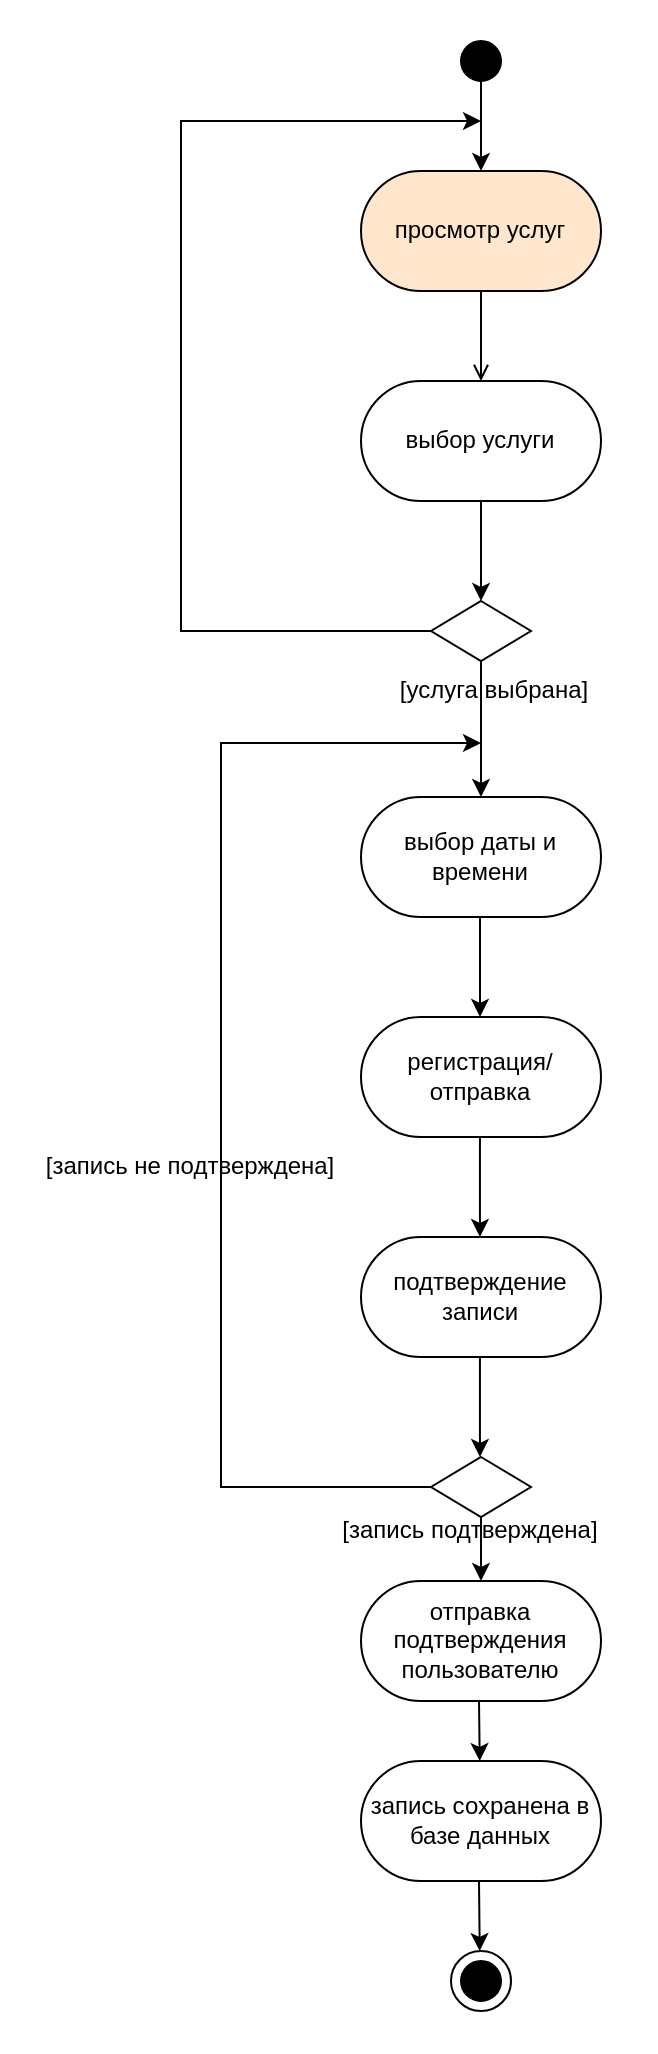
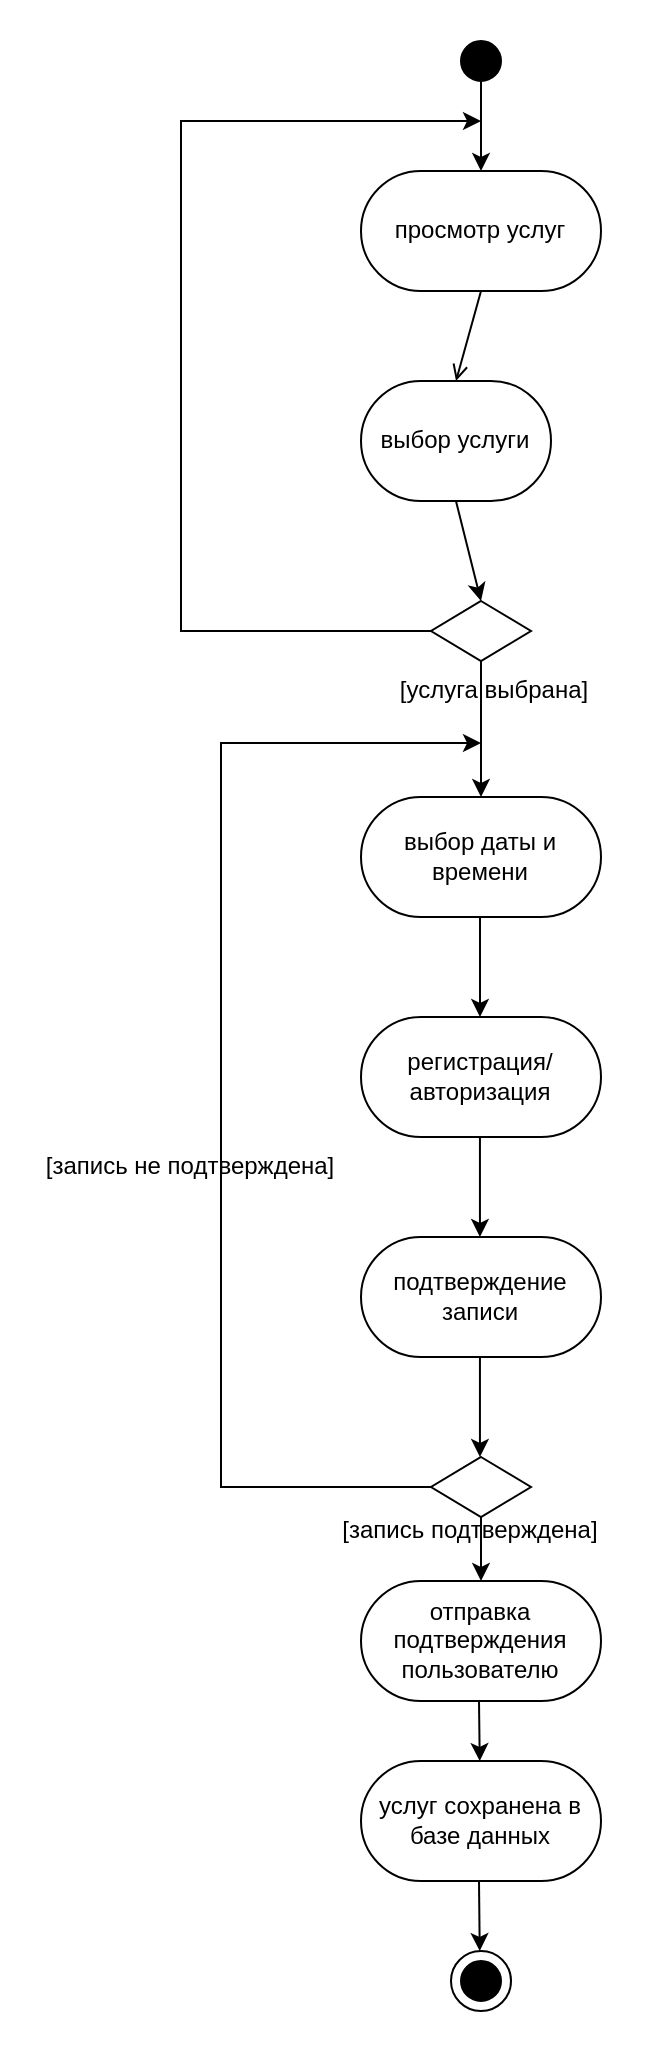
node "просмотр услуг": fillcolor #ffe6cc -> #ffffff
node "выбор услуги": size 240x120 -> 190x120
node "регистрация/отправка": label "регистрация/отправка" -> "регистрация/авторизация"
node "запись сохранена в базе данных": label "запись сохранена в базе данных" -> "услуг сохранена в базе данных"
